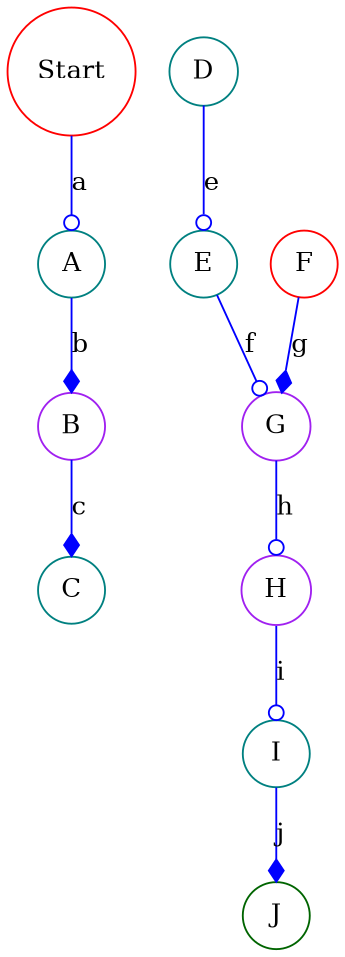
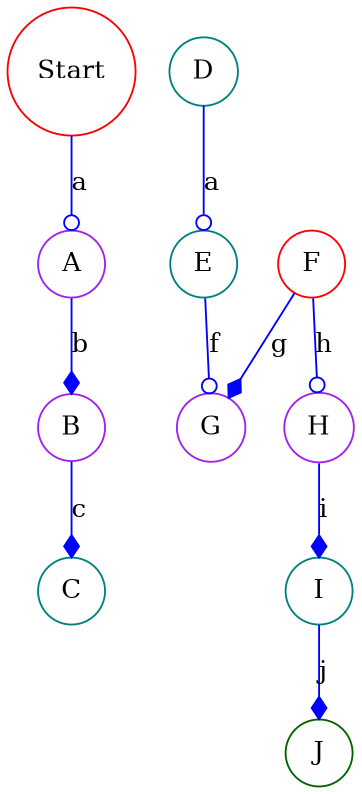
edge "D" -> "E": label "e" -> "a"
node "A": color teal -> purple
edge "G" -> "H": now "F" -> "H"
edge "H" -> "I": arrowhead odot -> diamond
